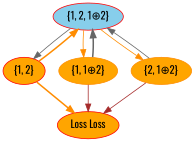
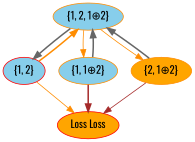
node "{1, 2, 1⊕2}": color red -> darkorange
edge "{1, 2, 1⊕2}" -> "{1, 2}": style solid -> bold
edge "{2, 1⊕2}" -> "{1, 2, 1⊕2}": style solid -> bold
node "{1, 2}": fillcolor orange -> skyblue
node "{1, 1⊕2}": fillcolor orange -> skyblue
edge "{1, 1⊕2}" -> "Loss Loss": style solid -> bold
edge "{1, 2}" -> "Loss Loss": style bold -> solid
